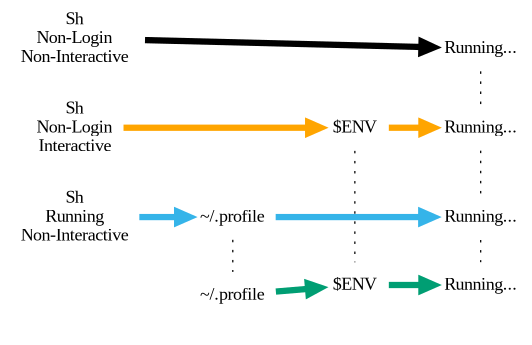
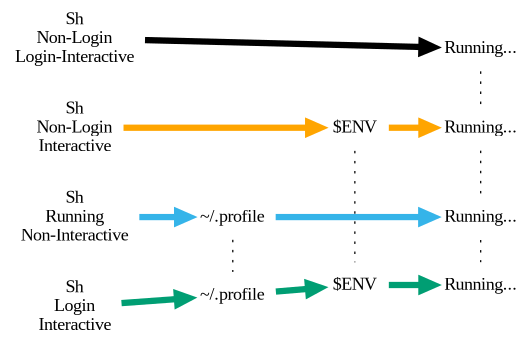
node "Sh Non-Login Non-Interactive": label "Sh Non-Login Non-Interactive" -> "Sh Non-Login Login-Interactive"
node "Sh Login Interactive": added
